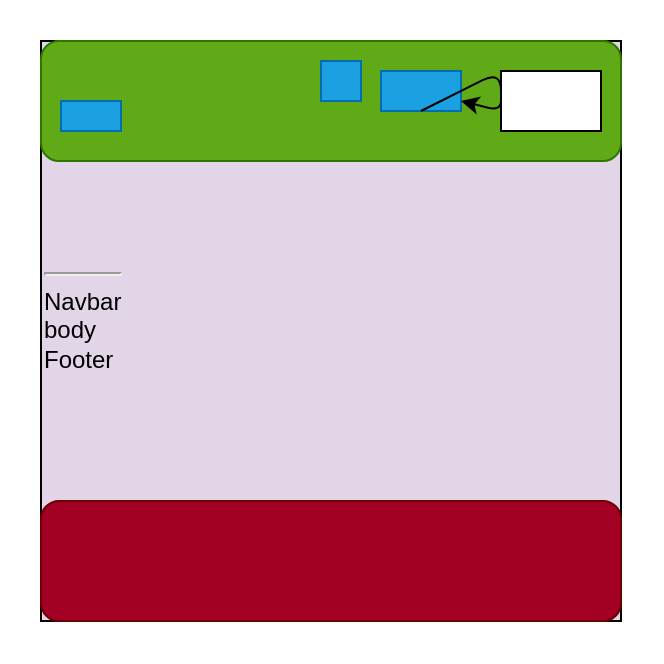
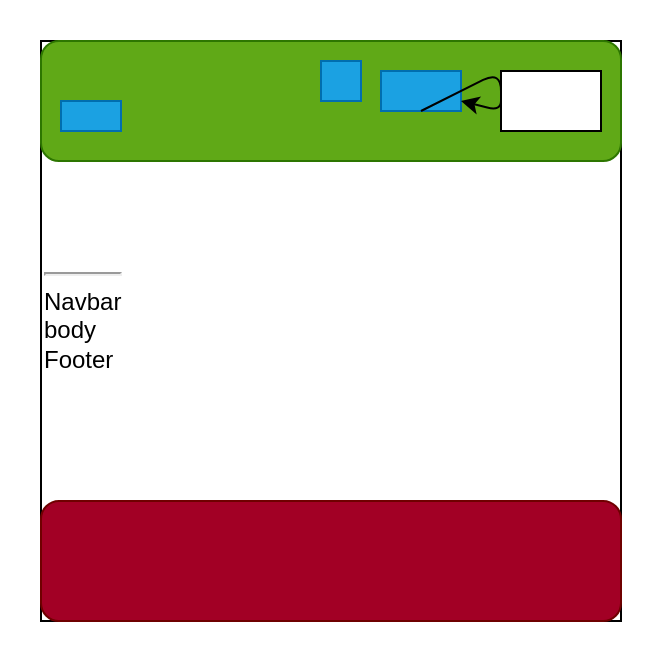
node "Navbar body Footer": fillcolor #e1d5e7 -> #ffffff
